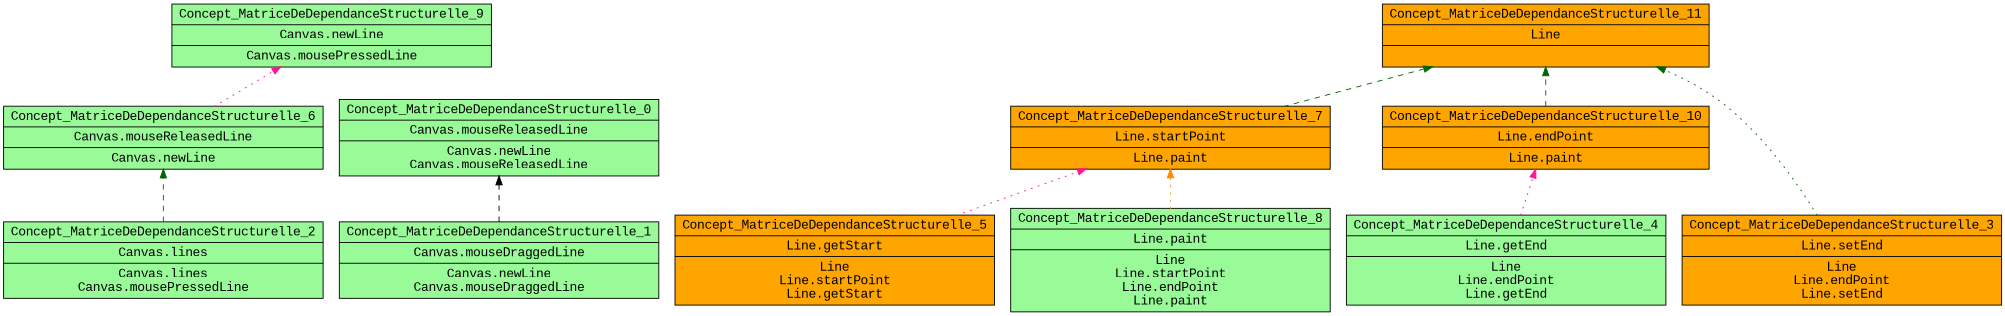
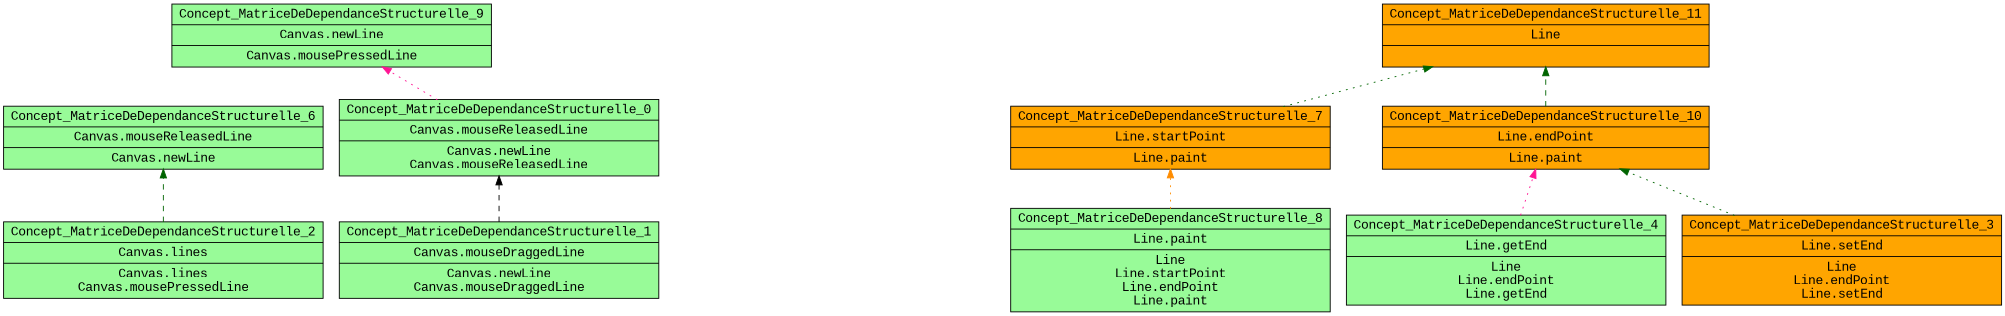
edge "Concept_MatriceDeDependanceStructurelle_7" -> "Concept_MatriceDeDependanceStructurelle_11": style dashed -> dotted
edge "Concept_MatriceDeDependanceStructurelle_6" -> "Concept_MatriceDeDependanceStructurelle_9": now "Concept_MatriceDeDependanceStructurelle_0" -> "Concept_MatriceDeDependanceStructurelle_9"
edge "Concept_MatriceDeDependanceStructurelle_3" -> "Concept_MatriceDeDependanceStructurelle_11": now "Concept_MatriceDeDependanceStructurelle_3" -> "Concept_MatriceDeDependanceStructurelle_10"
node "Concept_MatriceDeDependanceStructurelle_5": removed
